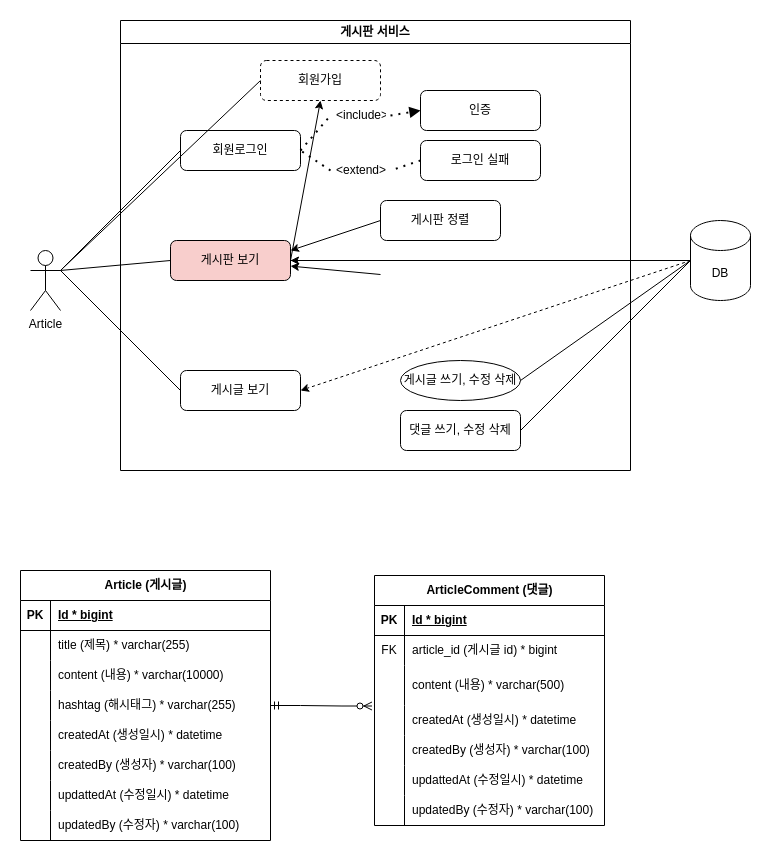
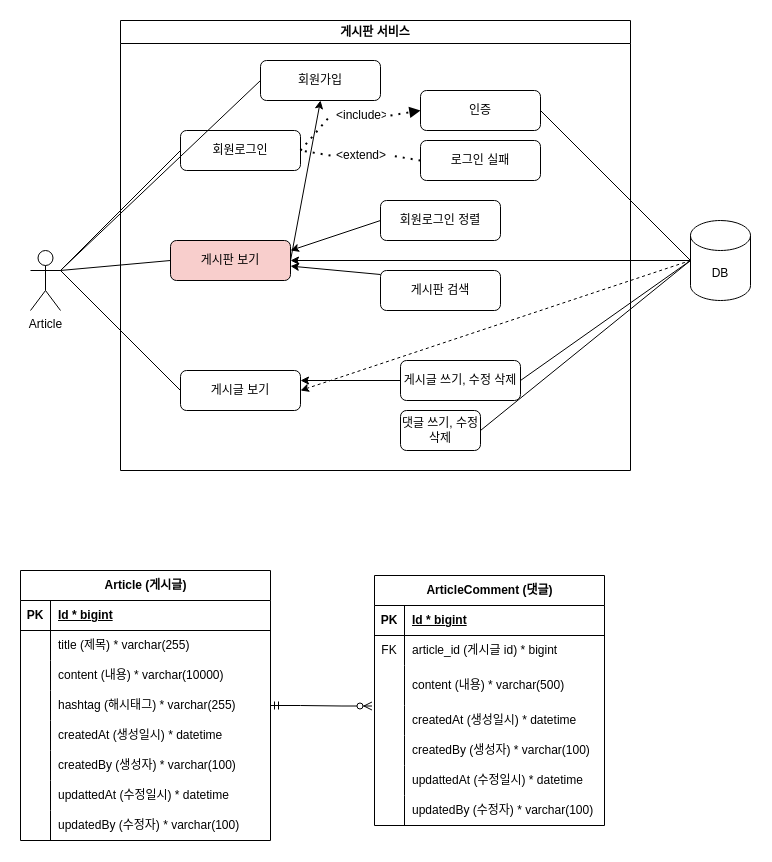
node "회원가입": style dashed -> solid
node "<extend>": moved (361, 171) -> (361, 156)
node "게시판 정렬": label "게시판 정렬" -> "회원로그인 정렬"
edge "게시판 보기" -- "DB": now "인증" -- "DB"
node "게시판 검색": added
edge "게시글 쓰기, 수정 삭제" -> "게시글 보기": added
node "게시글 쓰기, 수정 삭제": shape ellipse -> rounded rectangle
node "댓글 쓰기, 수정 삭제": size 120x40 -> 80x40
